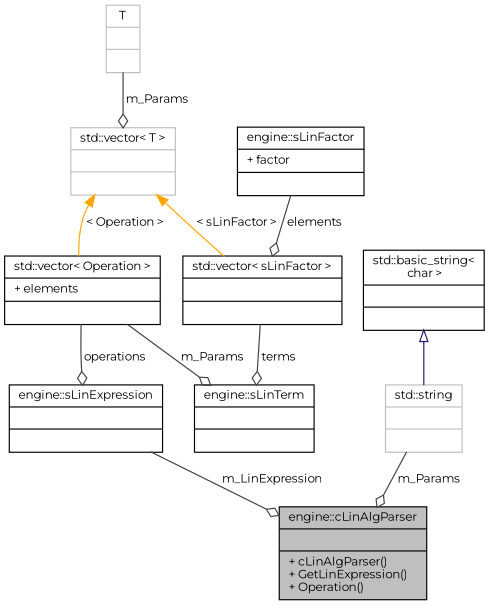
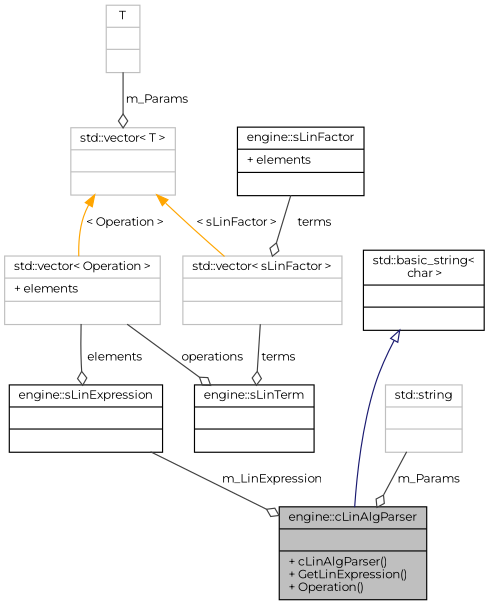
node "engine::sLinFactor": text "+ factor" -> "+ elements"
edge "engine::sLinFactor" -> "std::vector< sLinFactor >": label " elements" -> " terms"
node "std::vector< Operation >": color black -> grey75
node "std::vector< sLinFactor >": color black -> grey75
edge "std::vector< Operation >" -> "engine::sLinExpression": label " operations" -> " elements"
edge "std::vector< Operation >" -> "engine::sLinTerm": label " m_Params" -> " operations"
edge "std::string" -> "std::basic_string<": now "engine::cLinAlgParser" -> "std::basic_string<"
